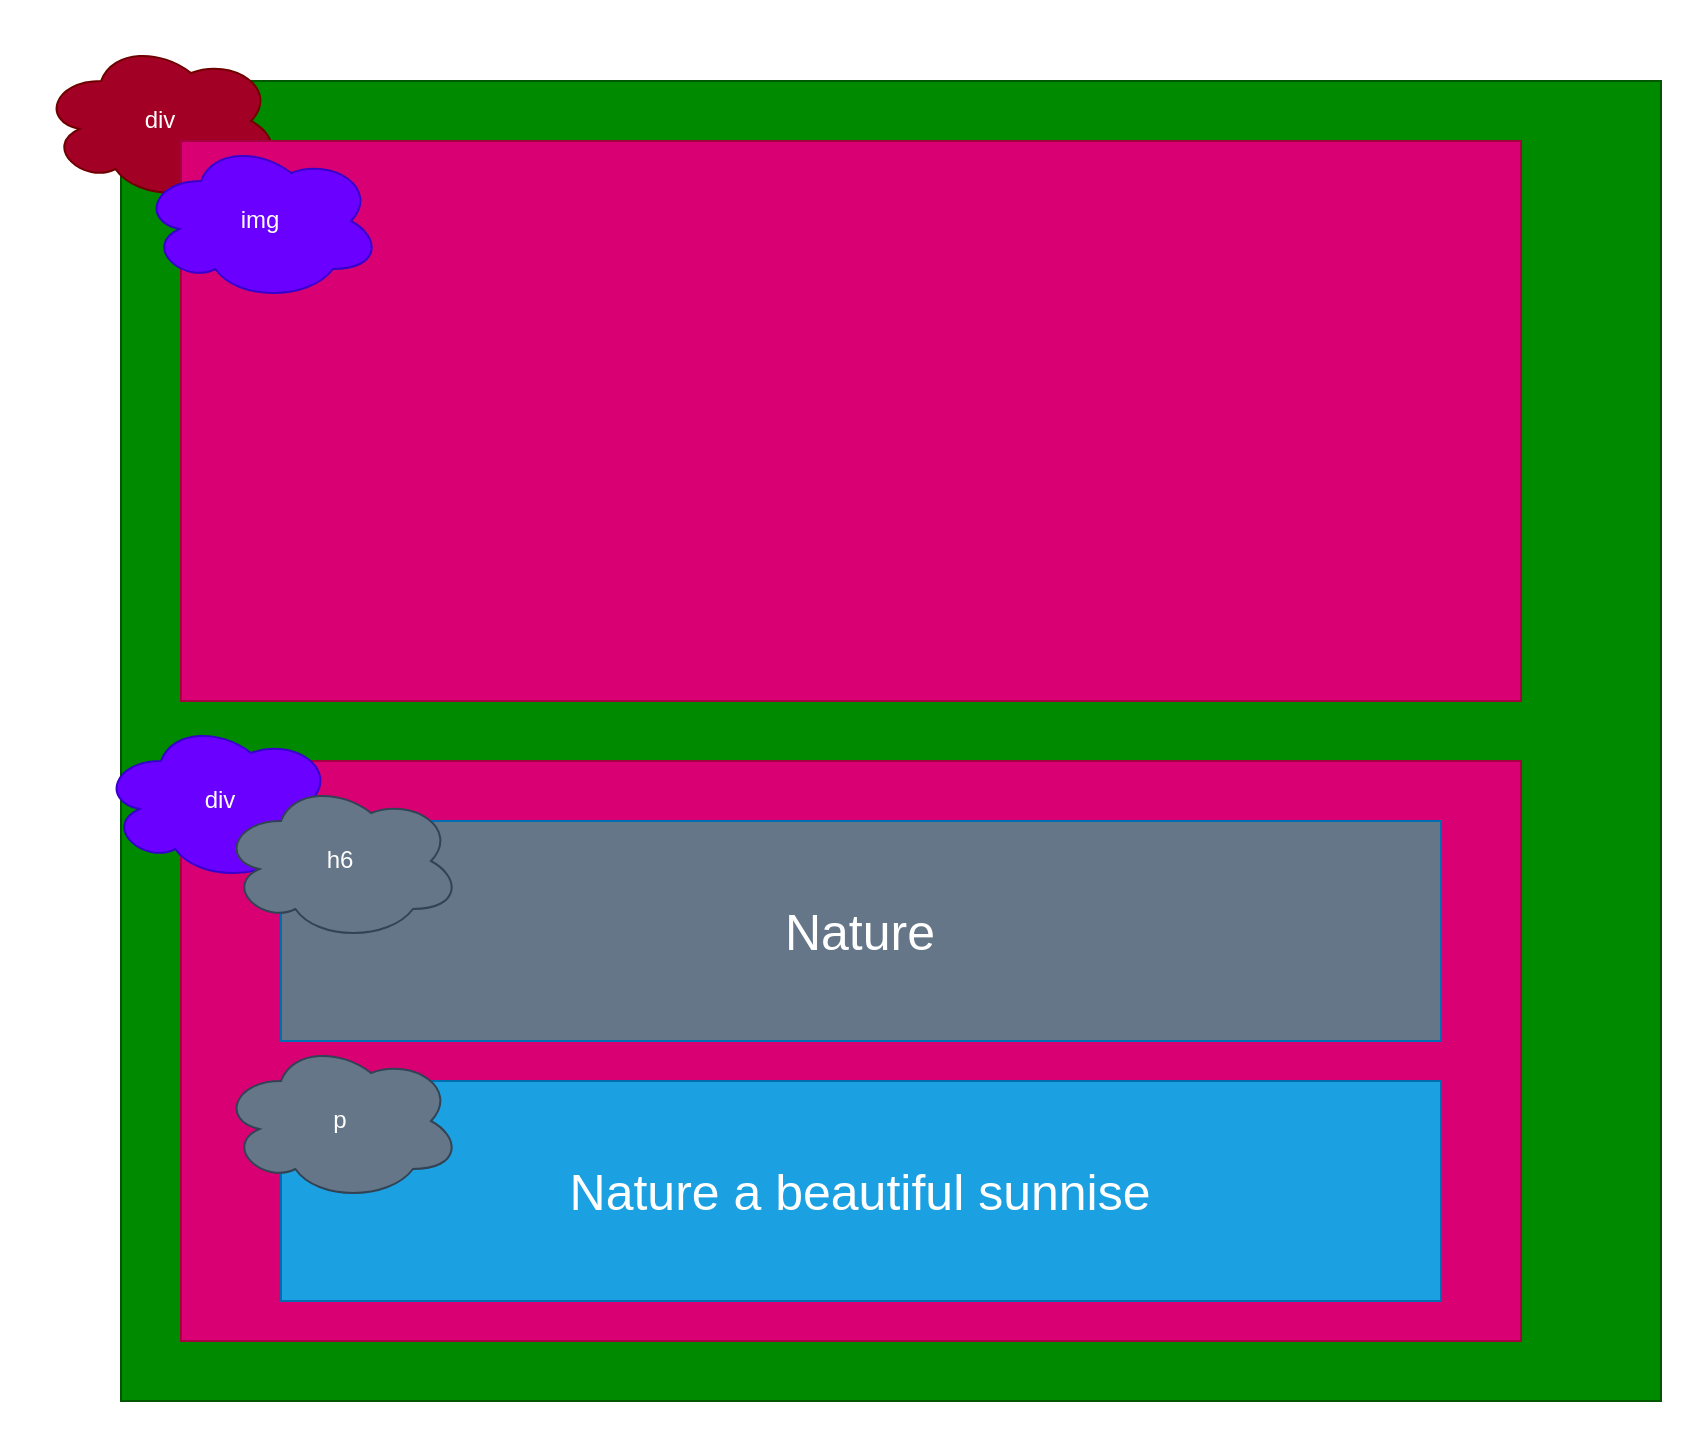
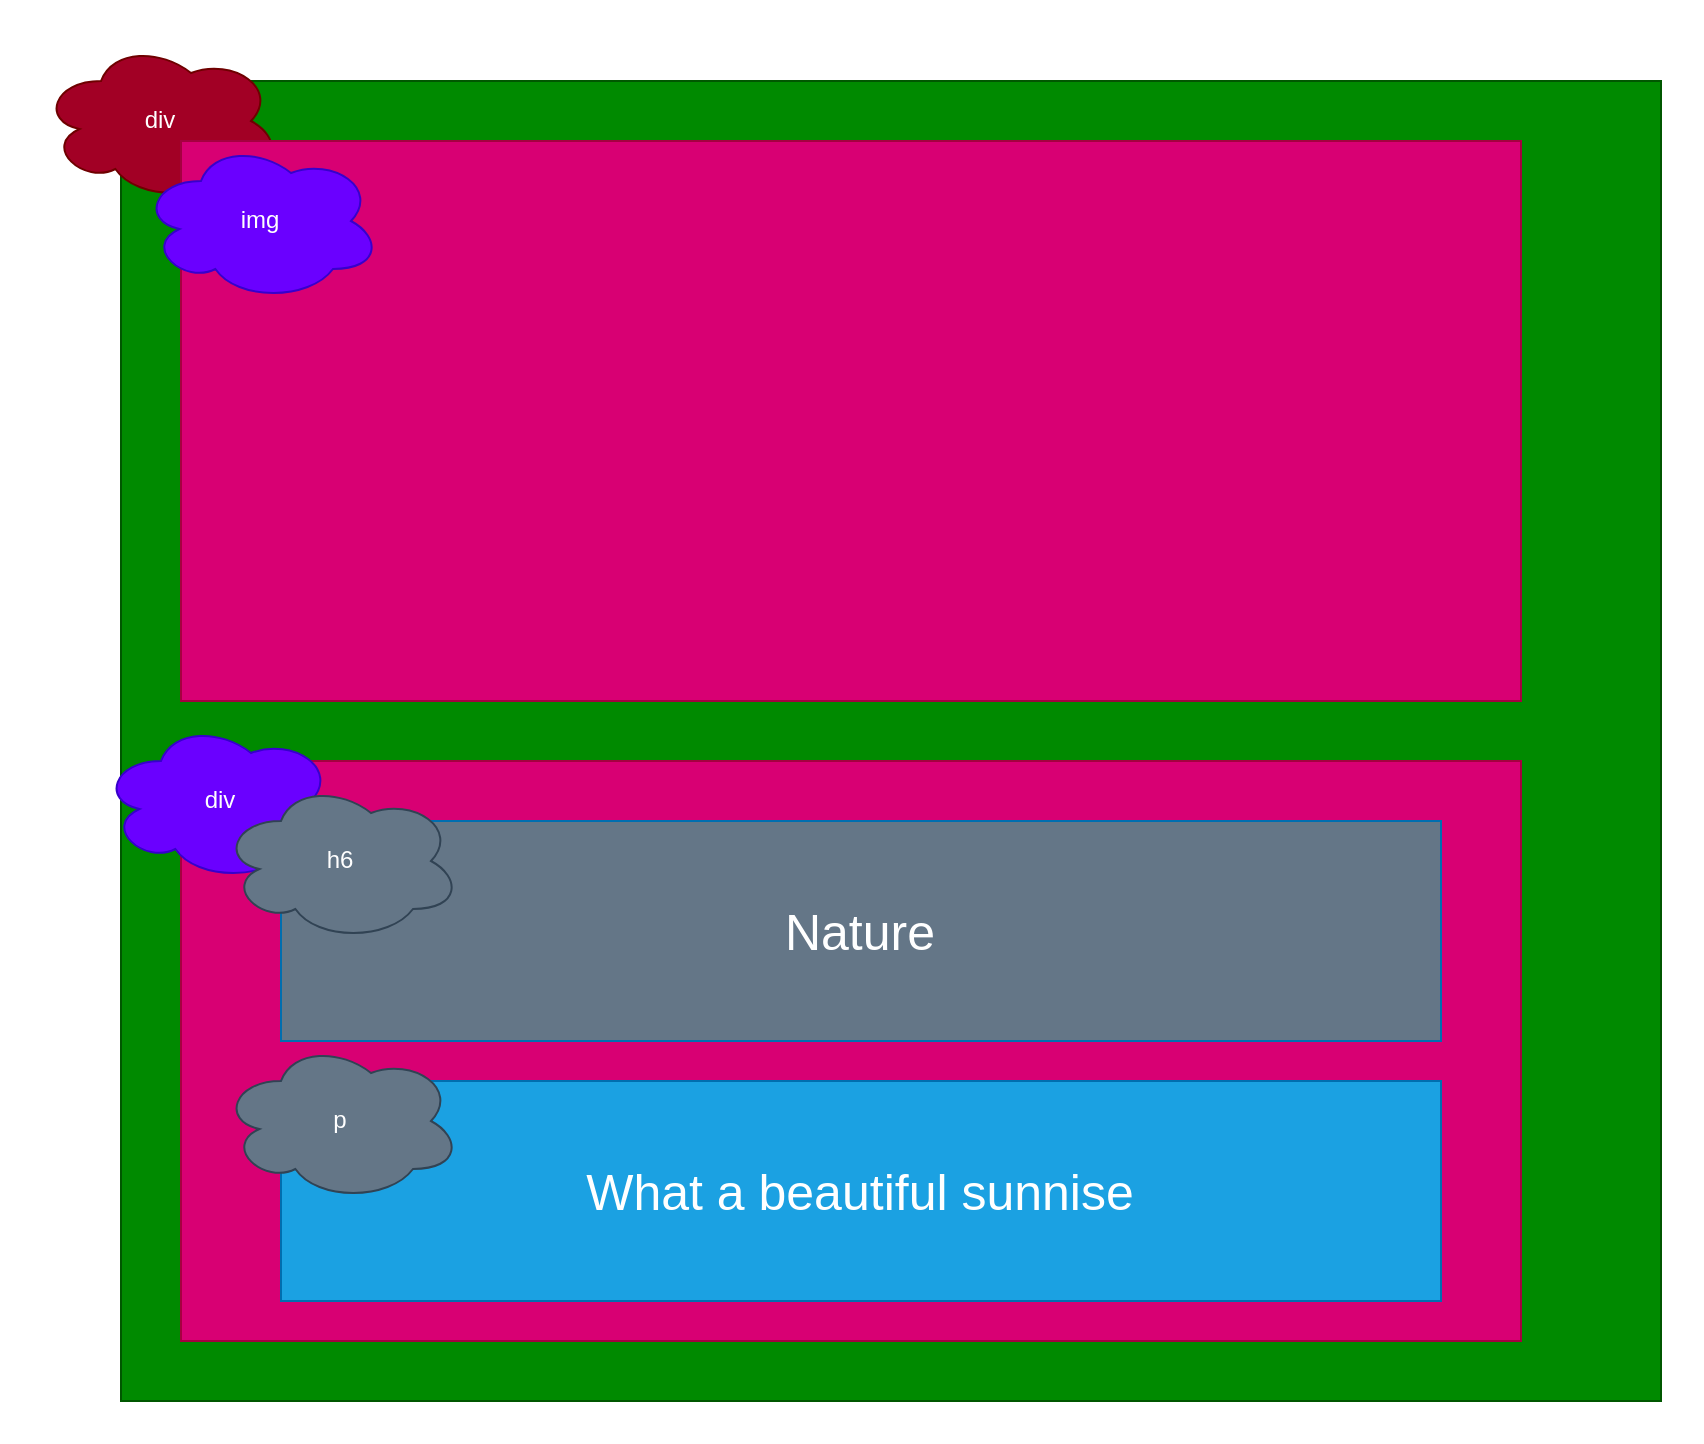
node "Nature a beautiful sunnise": label "Nature a beautiful sunnise" -> "What a beautiful sunnise"
